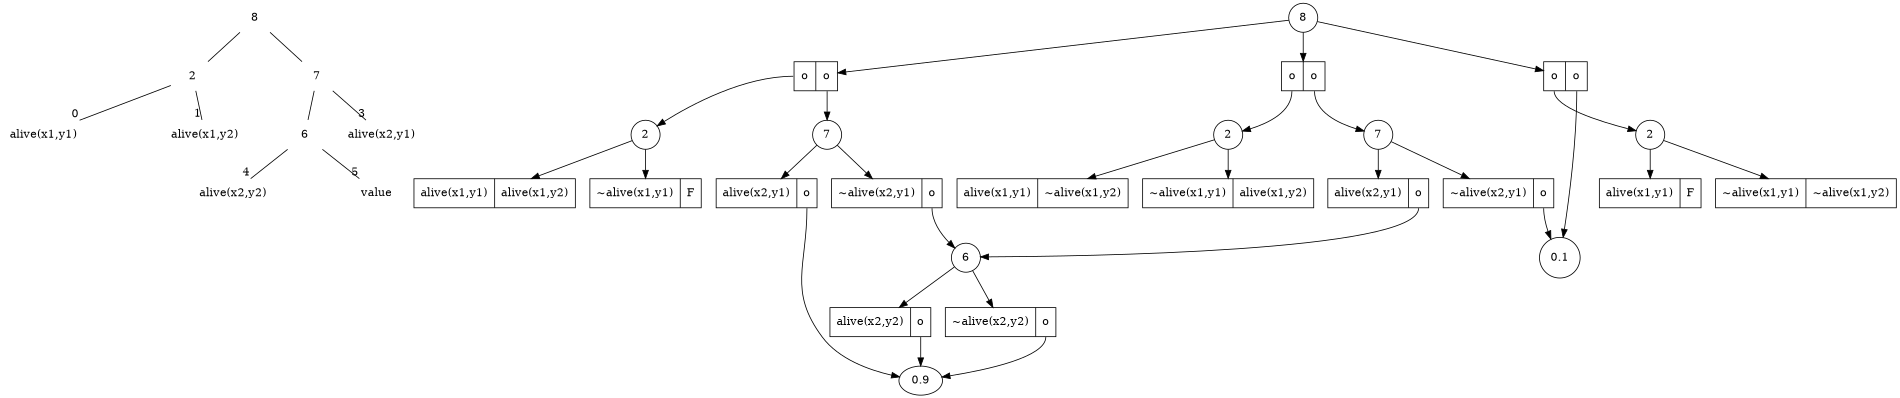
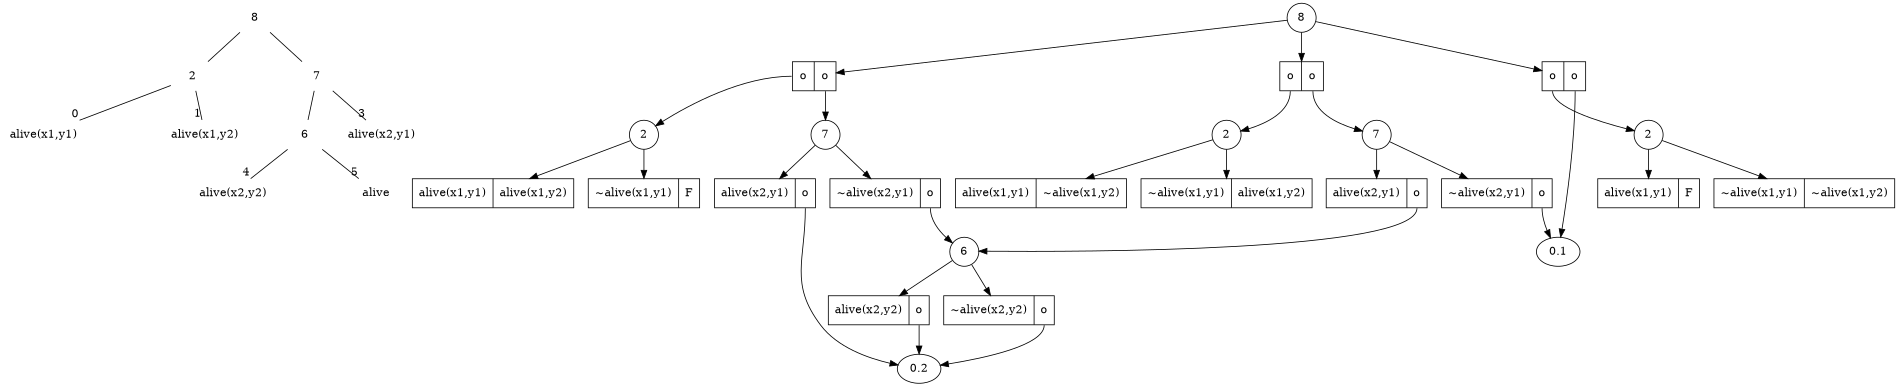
node "value": label "value" -> "alive"
node "0.1": shape circle -> ellipse
node "0.9": label "0.9" -> "0.2"
